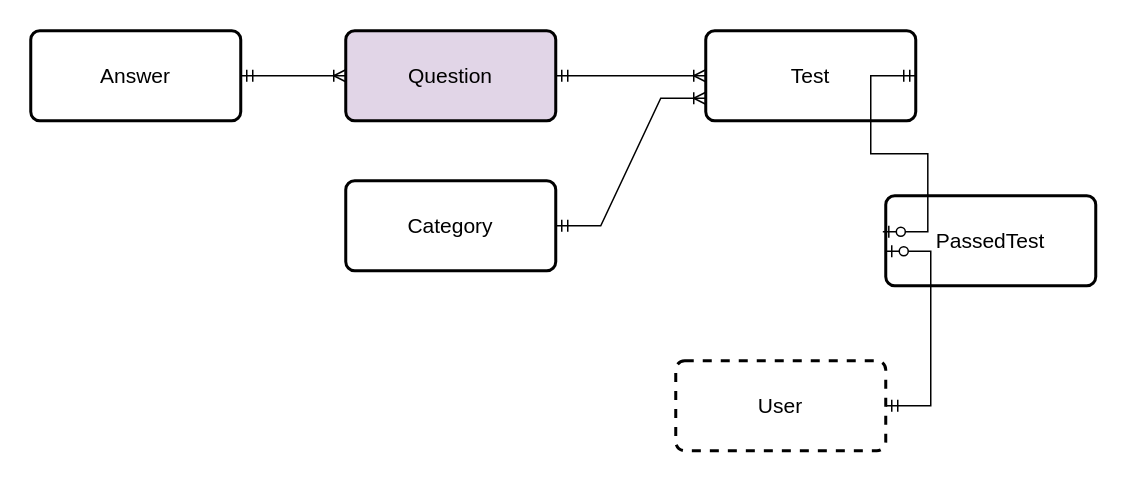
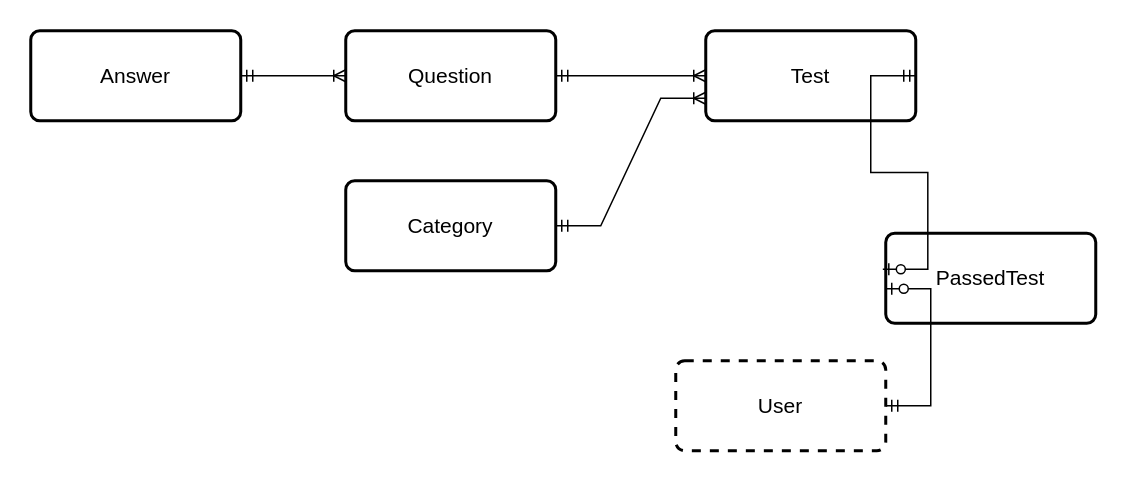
node "Question": fillcolor #e1d5e7 -> #ffffff
node "PassedTest": moved (991, 241) -> (991, 278)
